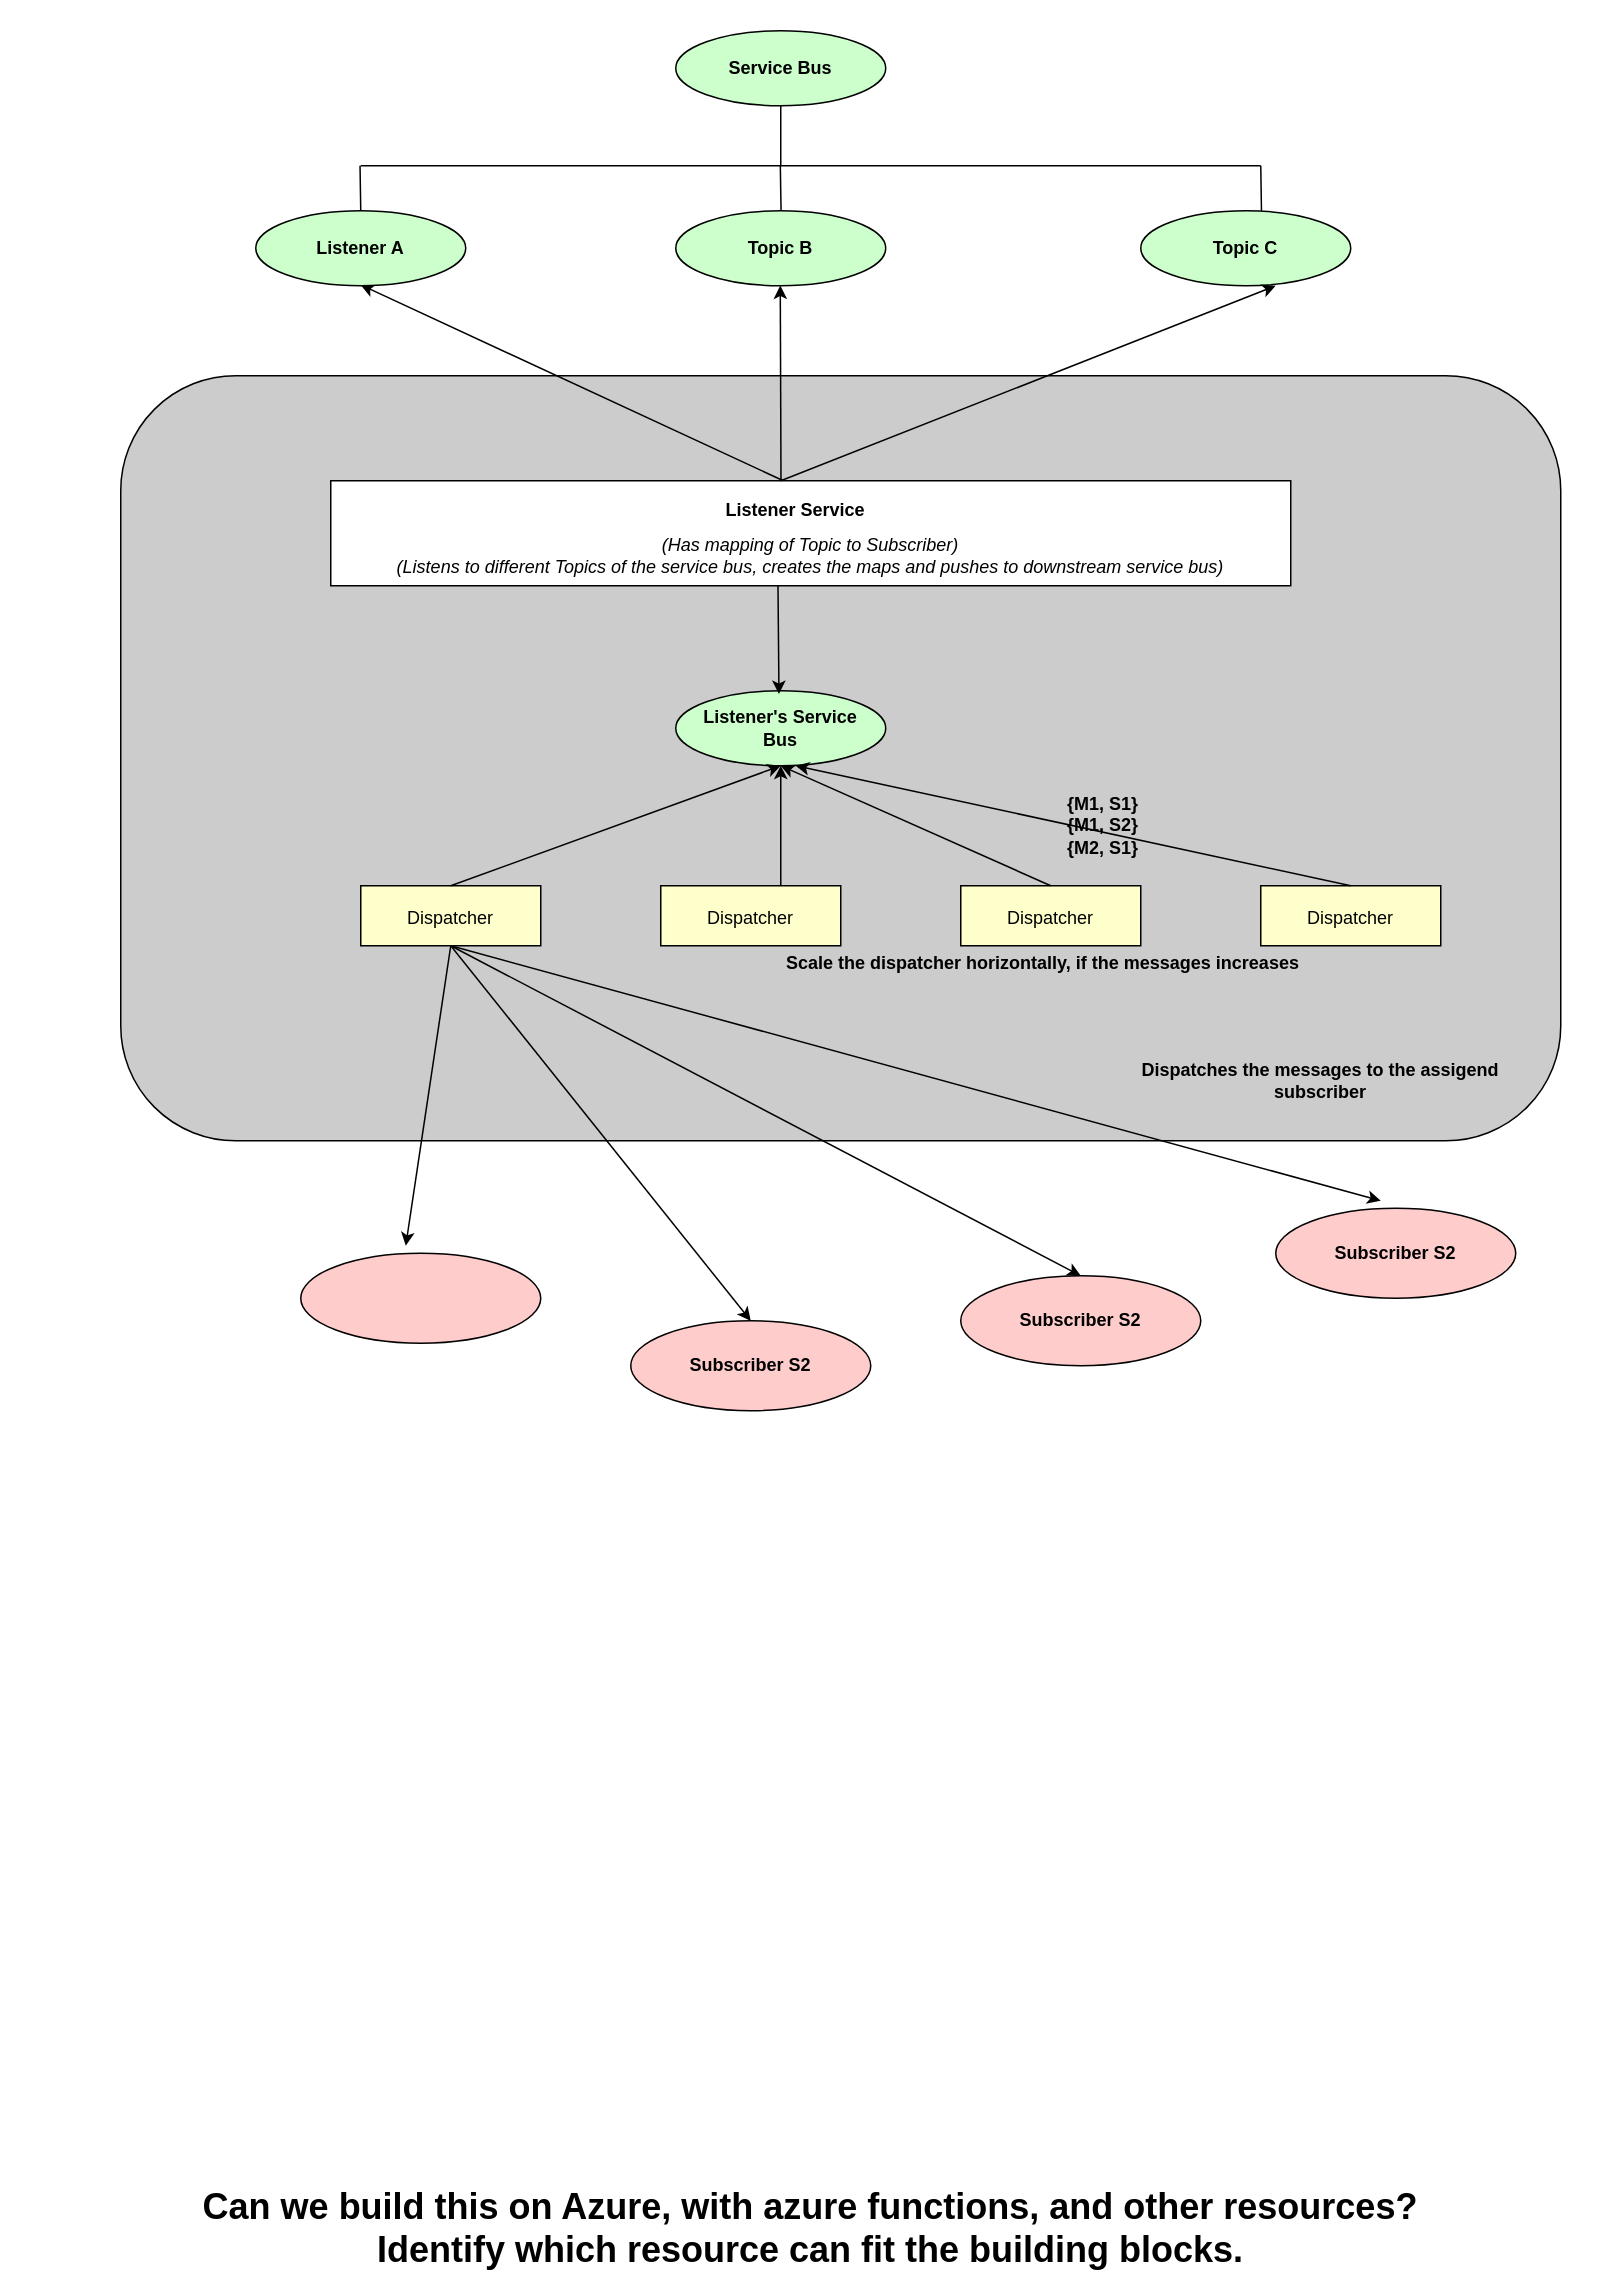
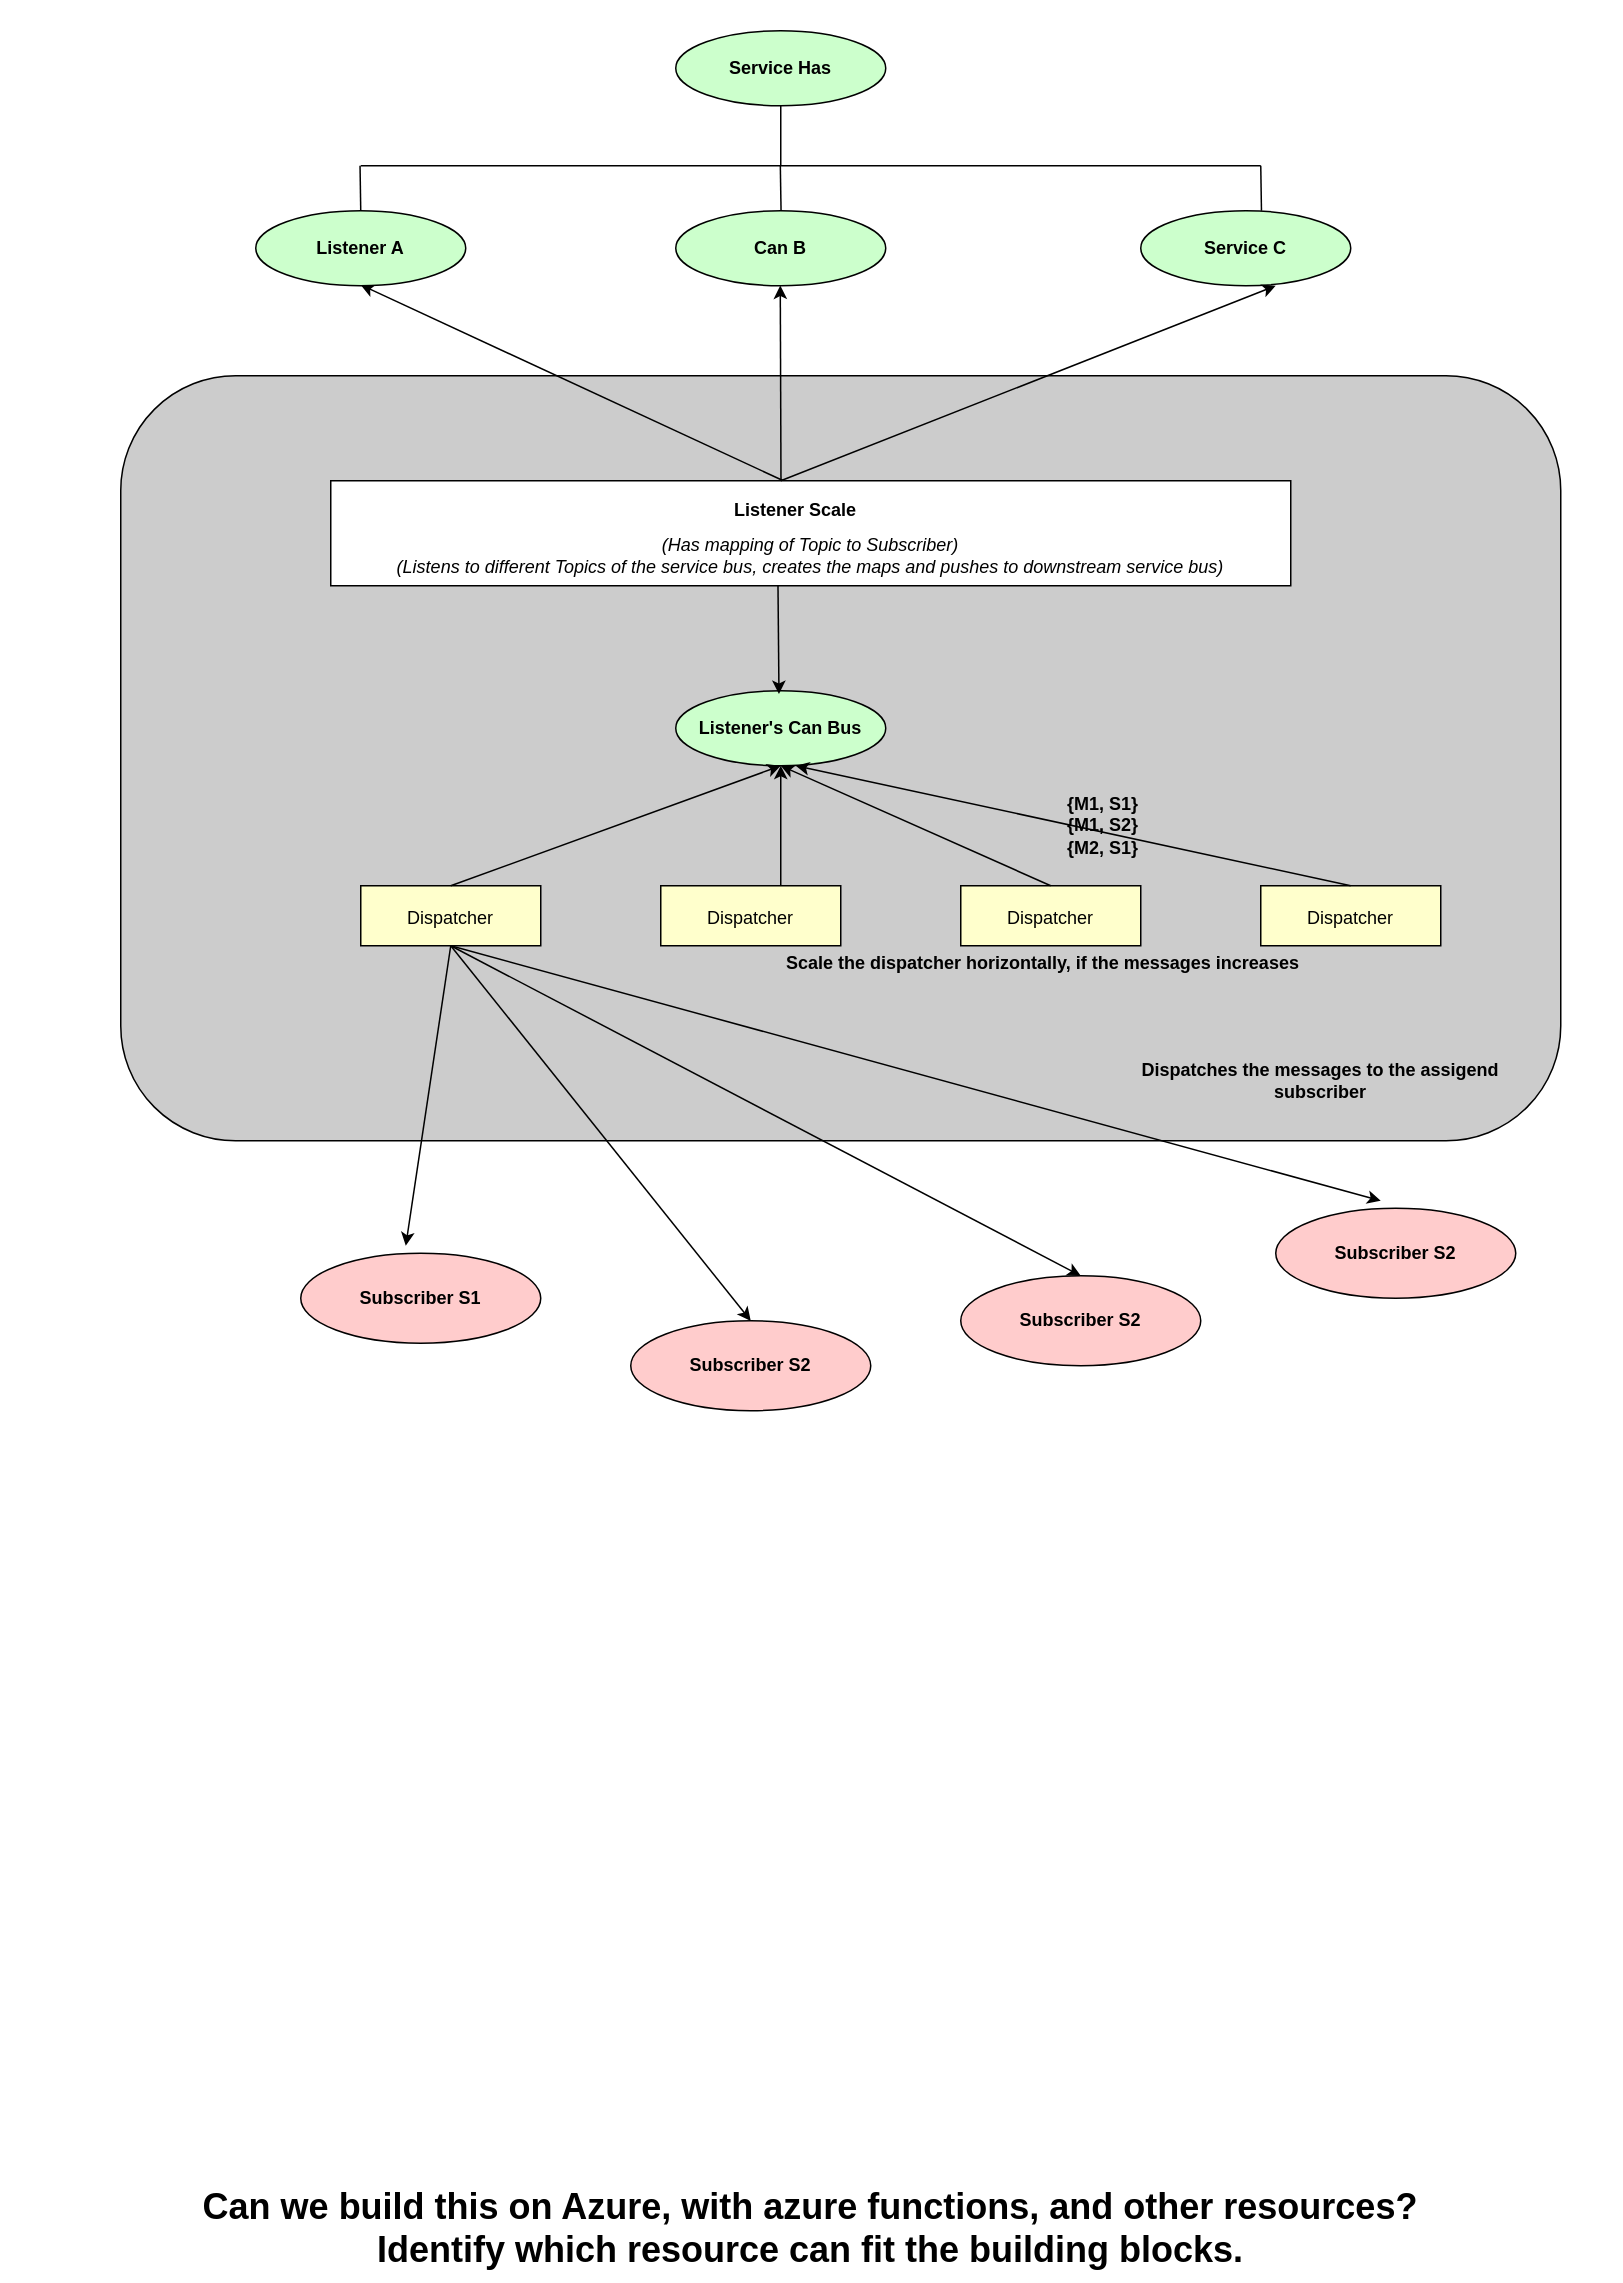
node "Service Bus": label "Service Bus" -> "Service Has"
node "Topic B": label "Topic B" -> "Can B"
node "Topic C": label "Topic C" -> "Service C"
node "Listener Service": label "Listener Service" -> "Listener Scale"
node "Listener's Service Bus": label "Listener's Service Bus" -> "Listener's Can Bus"
node "Subscriber S1": added
